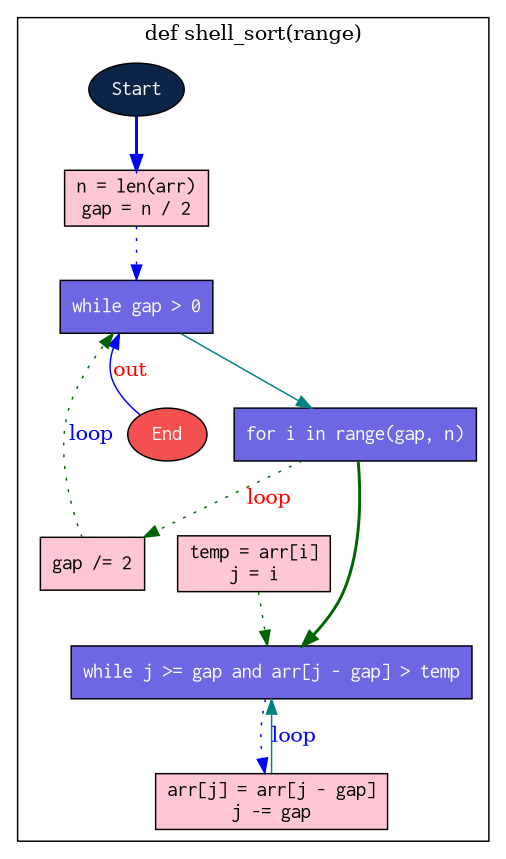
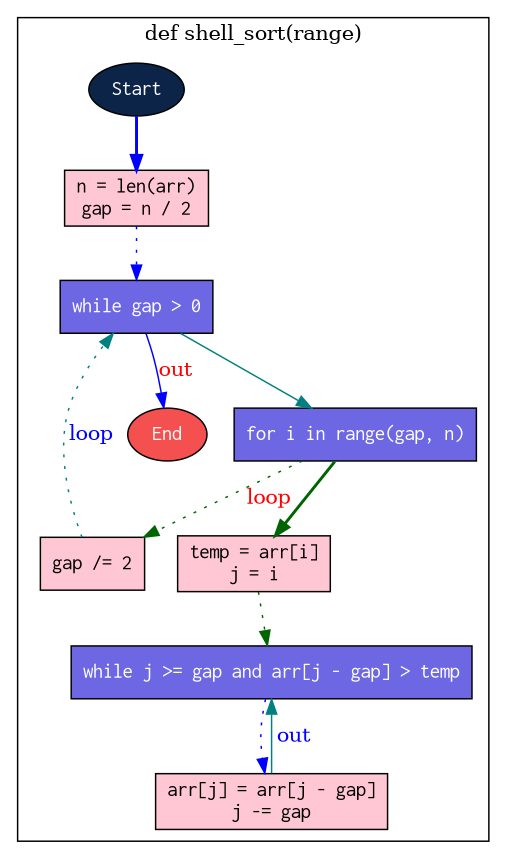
edge "End" -> "while gap > 0": reversed
edge "gap /= 2" -> "while gap > 0": color darkgreen -> teal
edge "for i in range(gap, n)" -> "while j >= gap and arr[j - gap] > temp": now "for i in range(gap, n)" -> "temp = arr[i] j = i"
edge "arr[j] = arr[j - gap] j -= gap" -> "while j >= gap and arr[j - gap] > temp": label "loop" -> "out"
